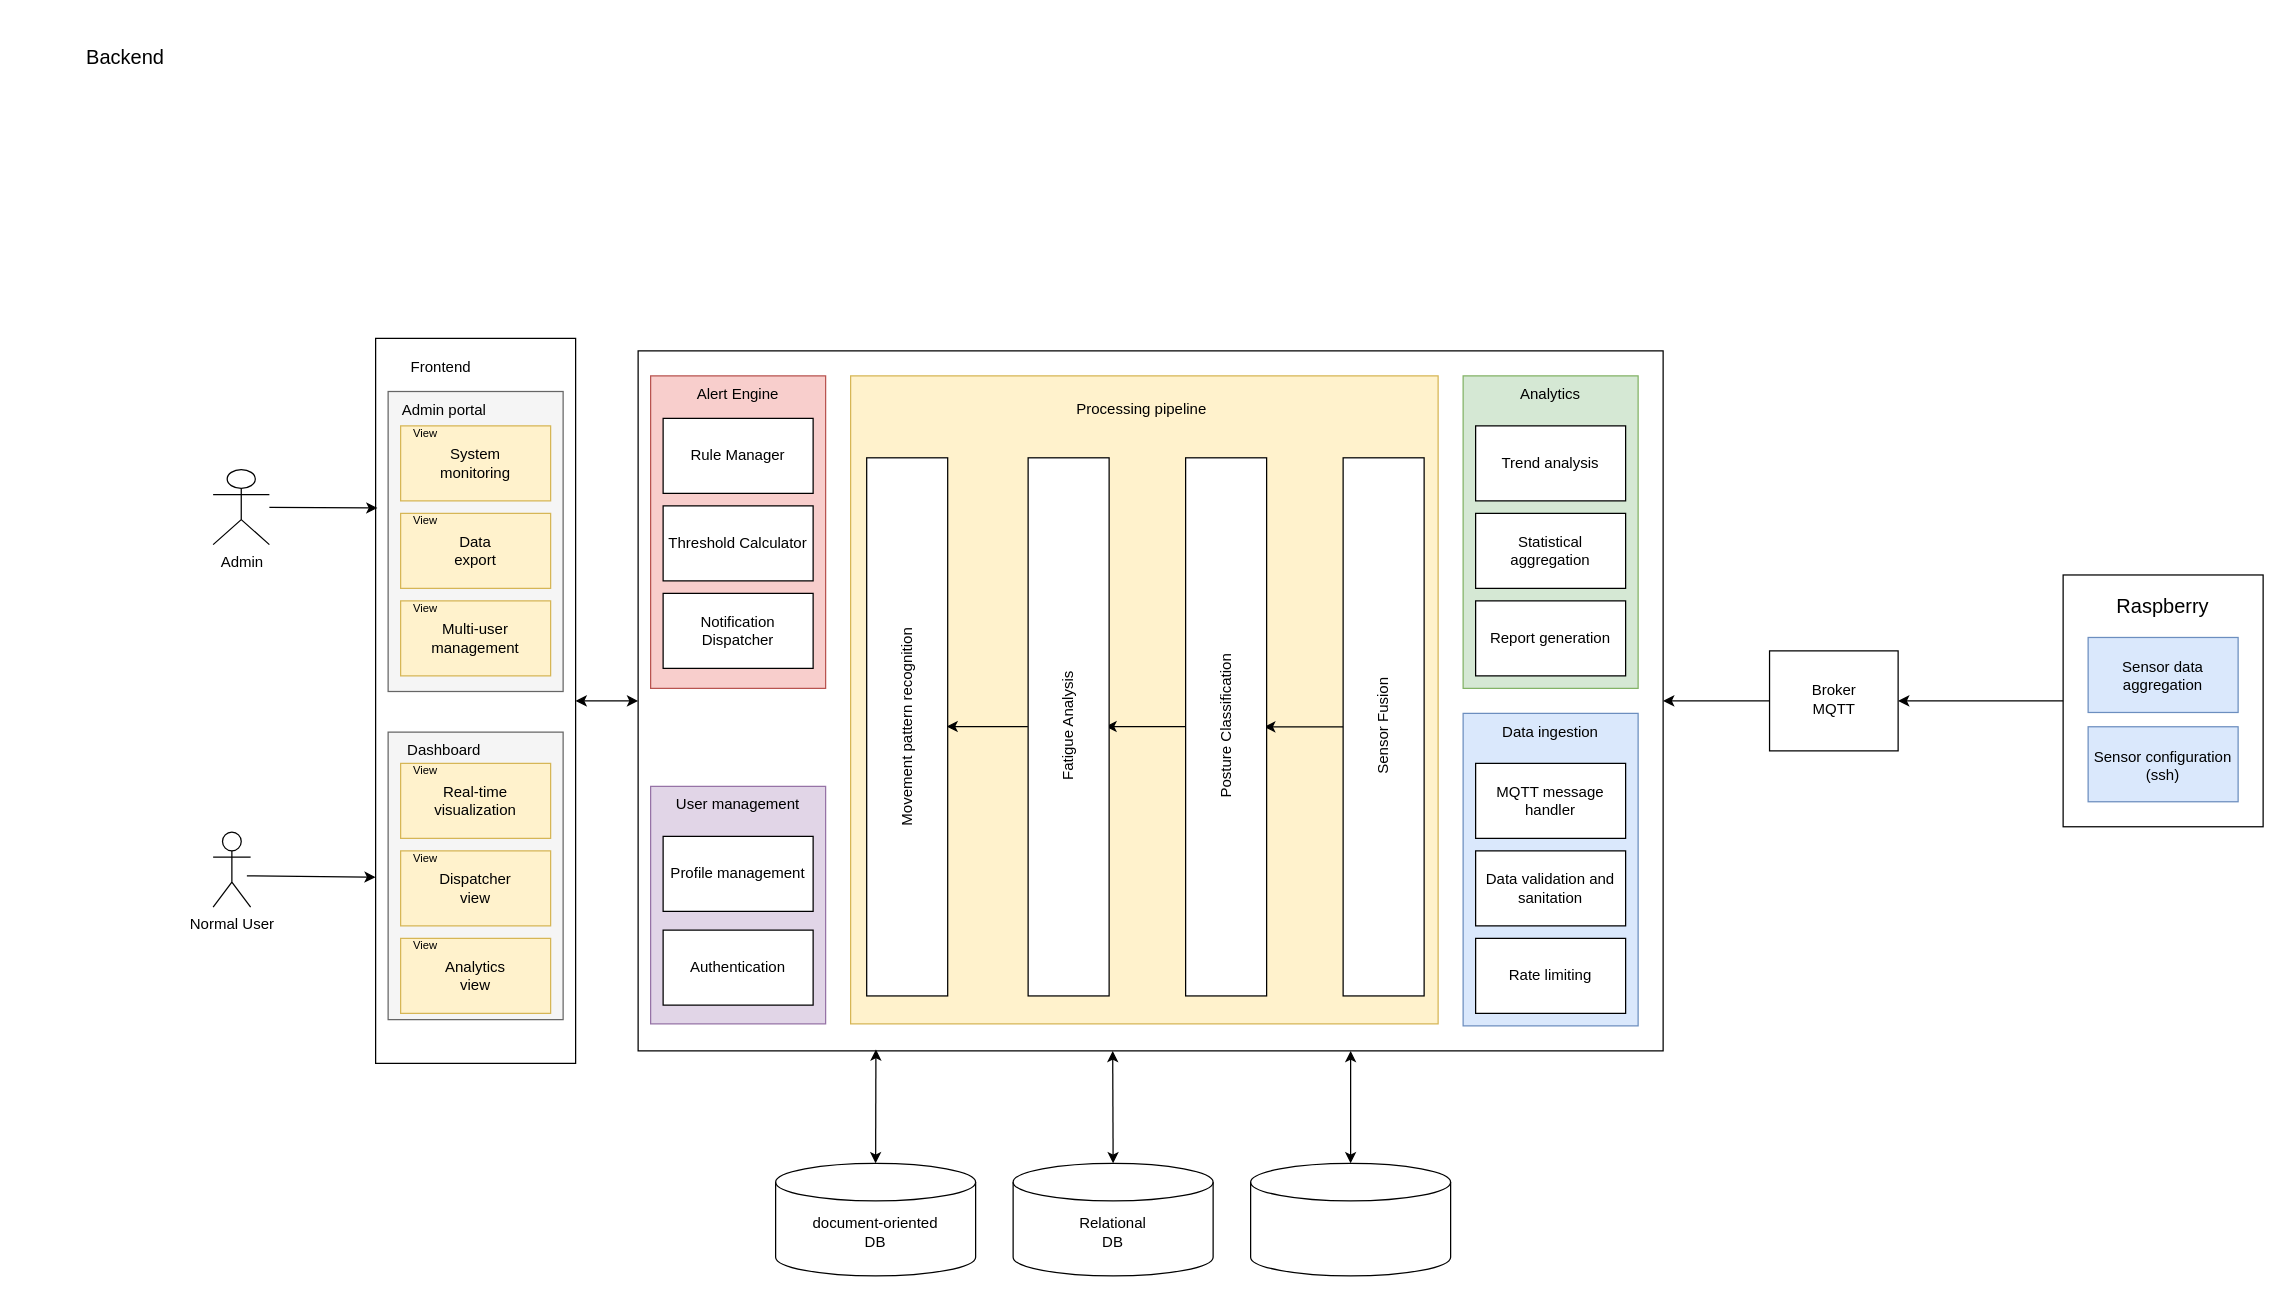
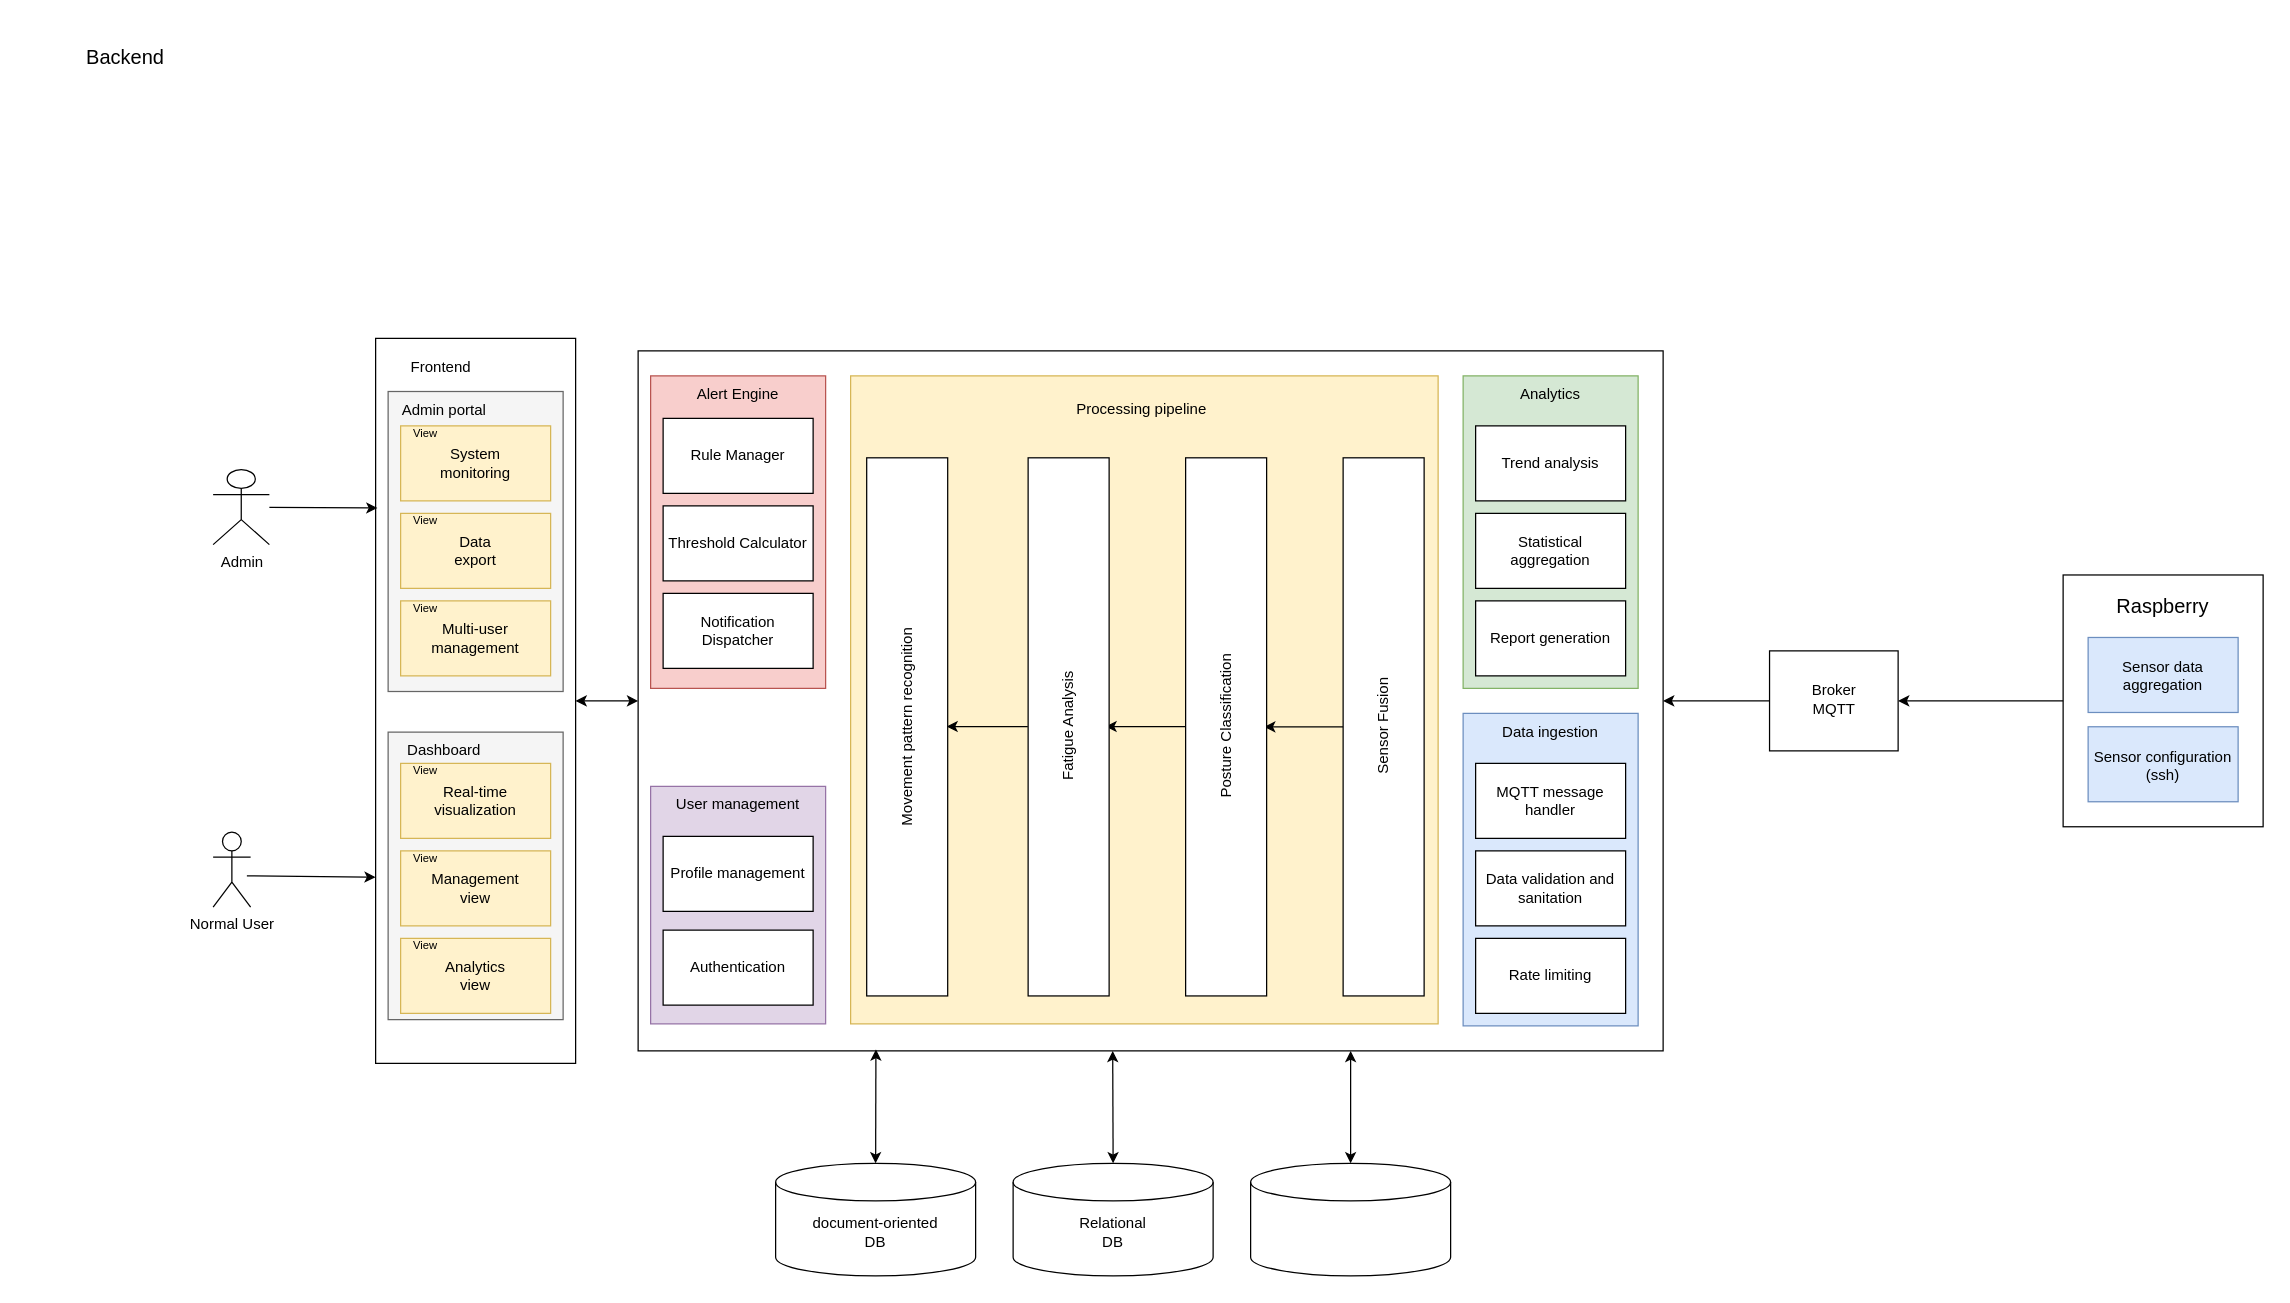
node "Dispatcher view": label "Dispatcher view" -> "Management view"
